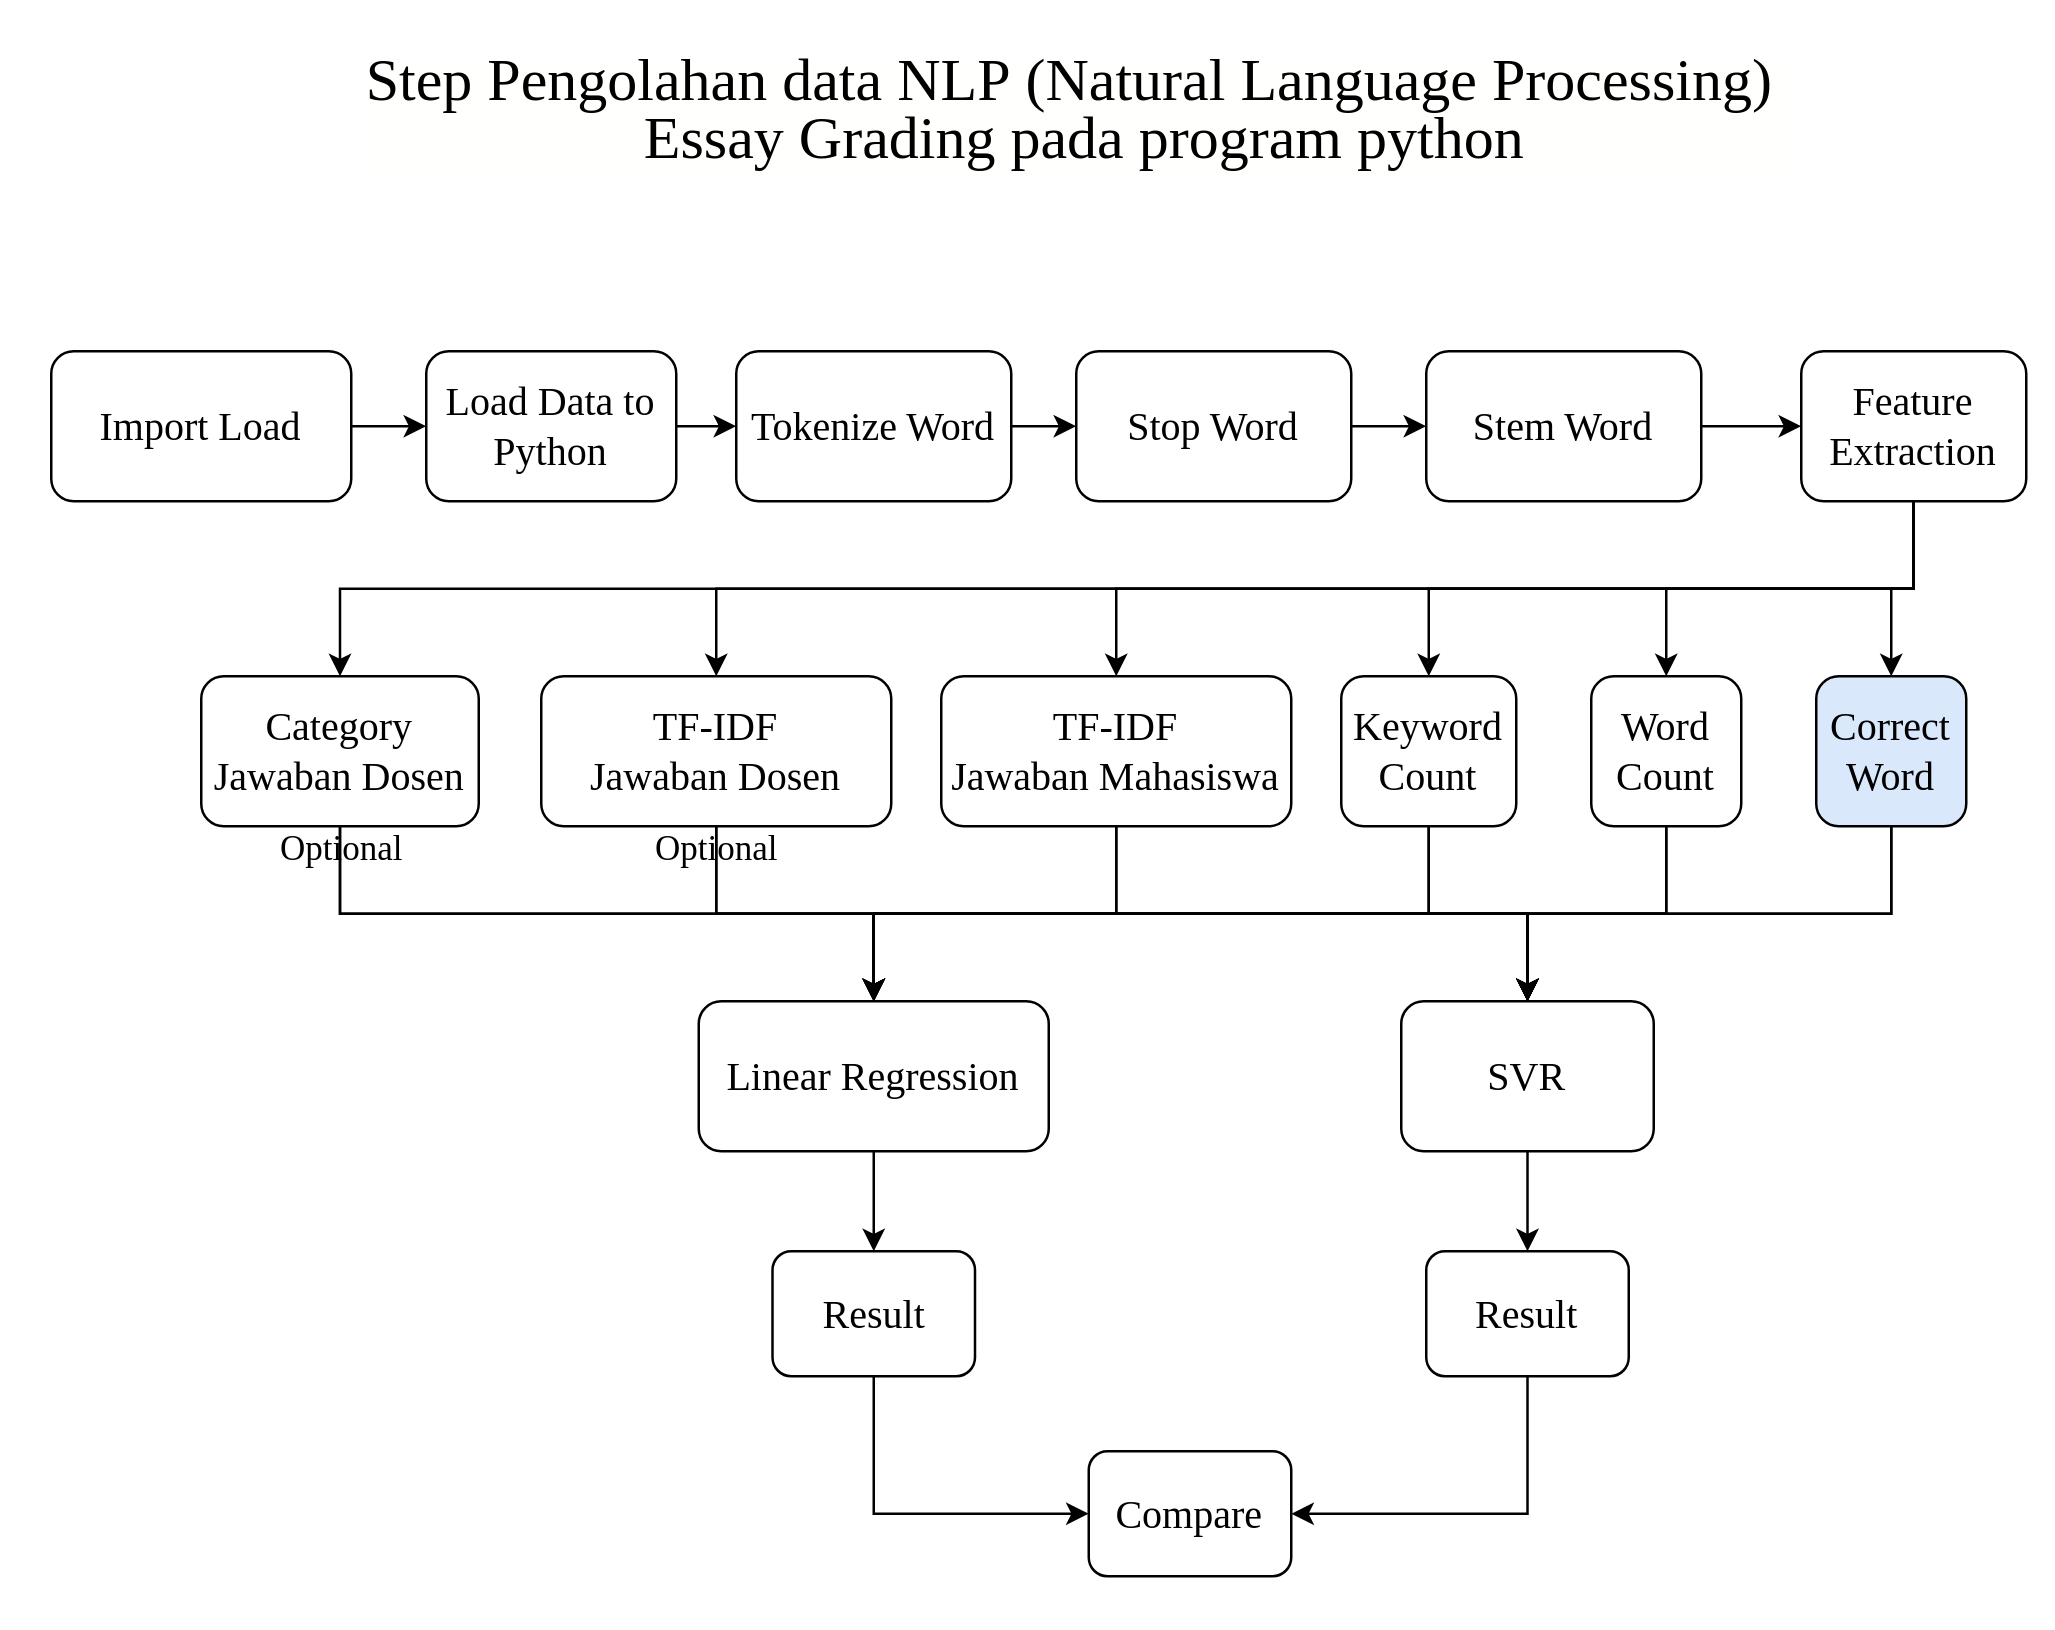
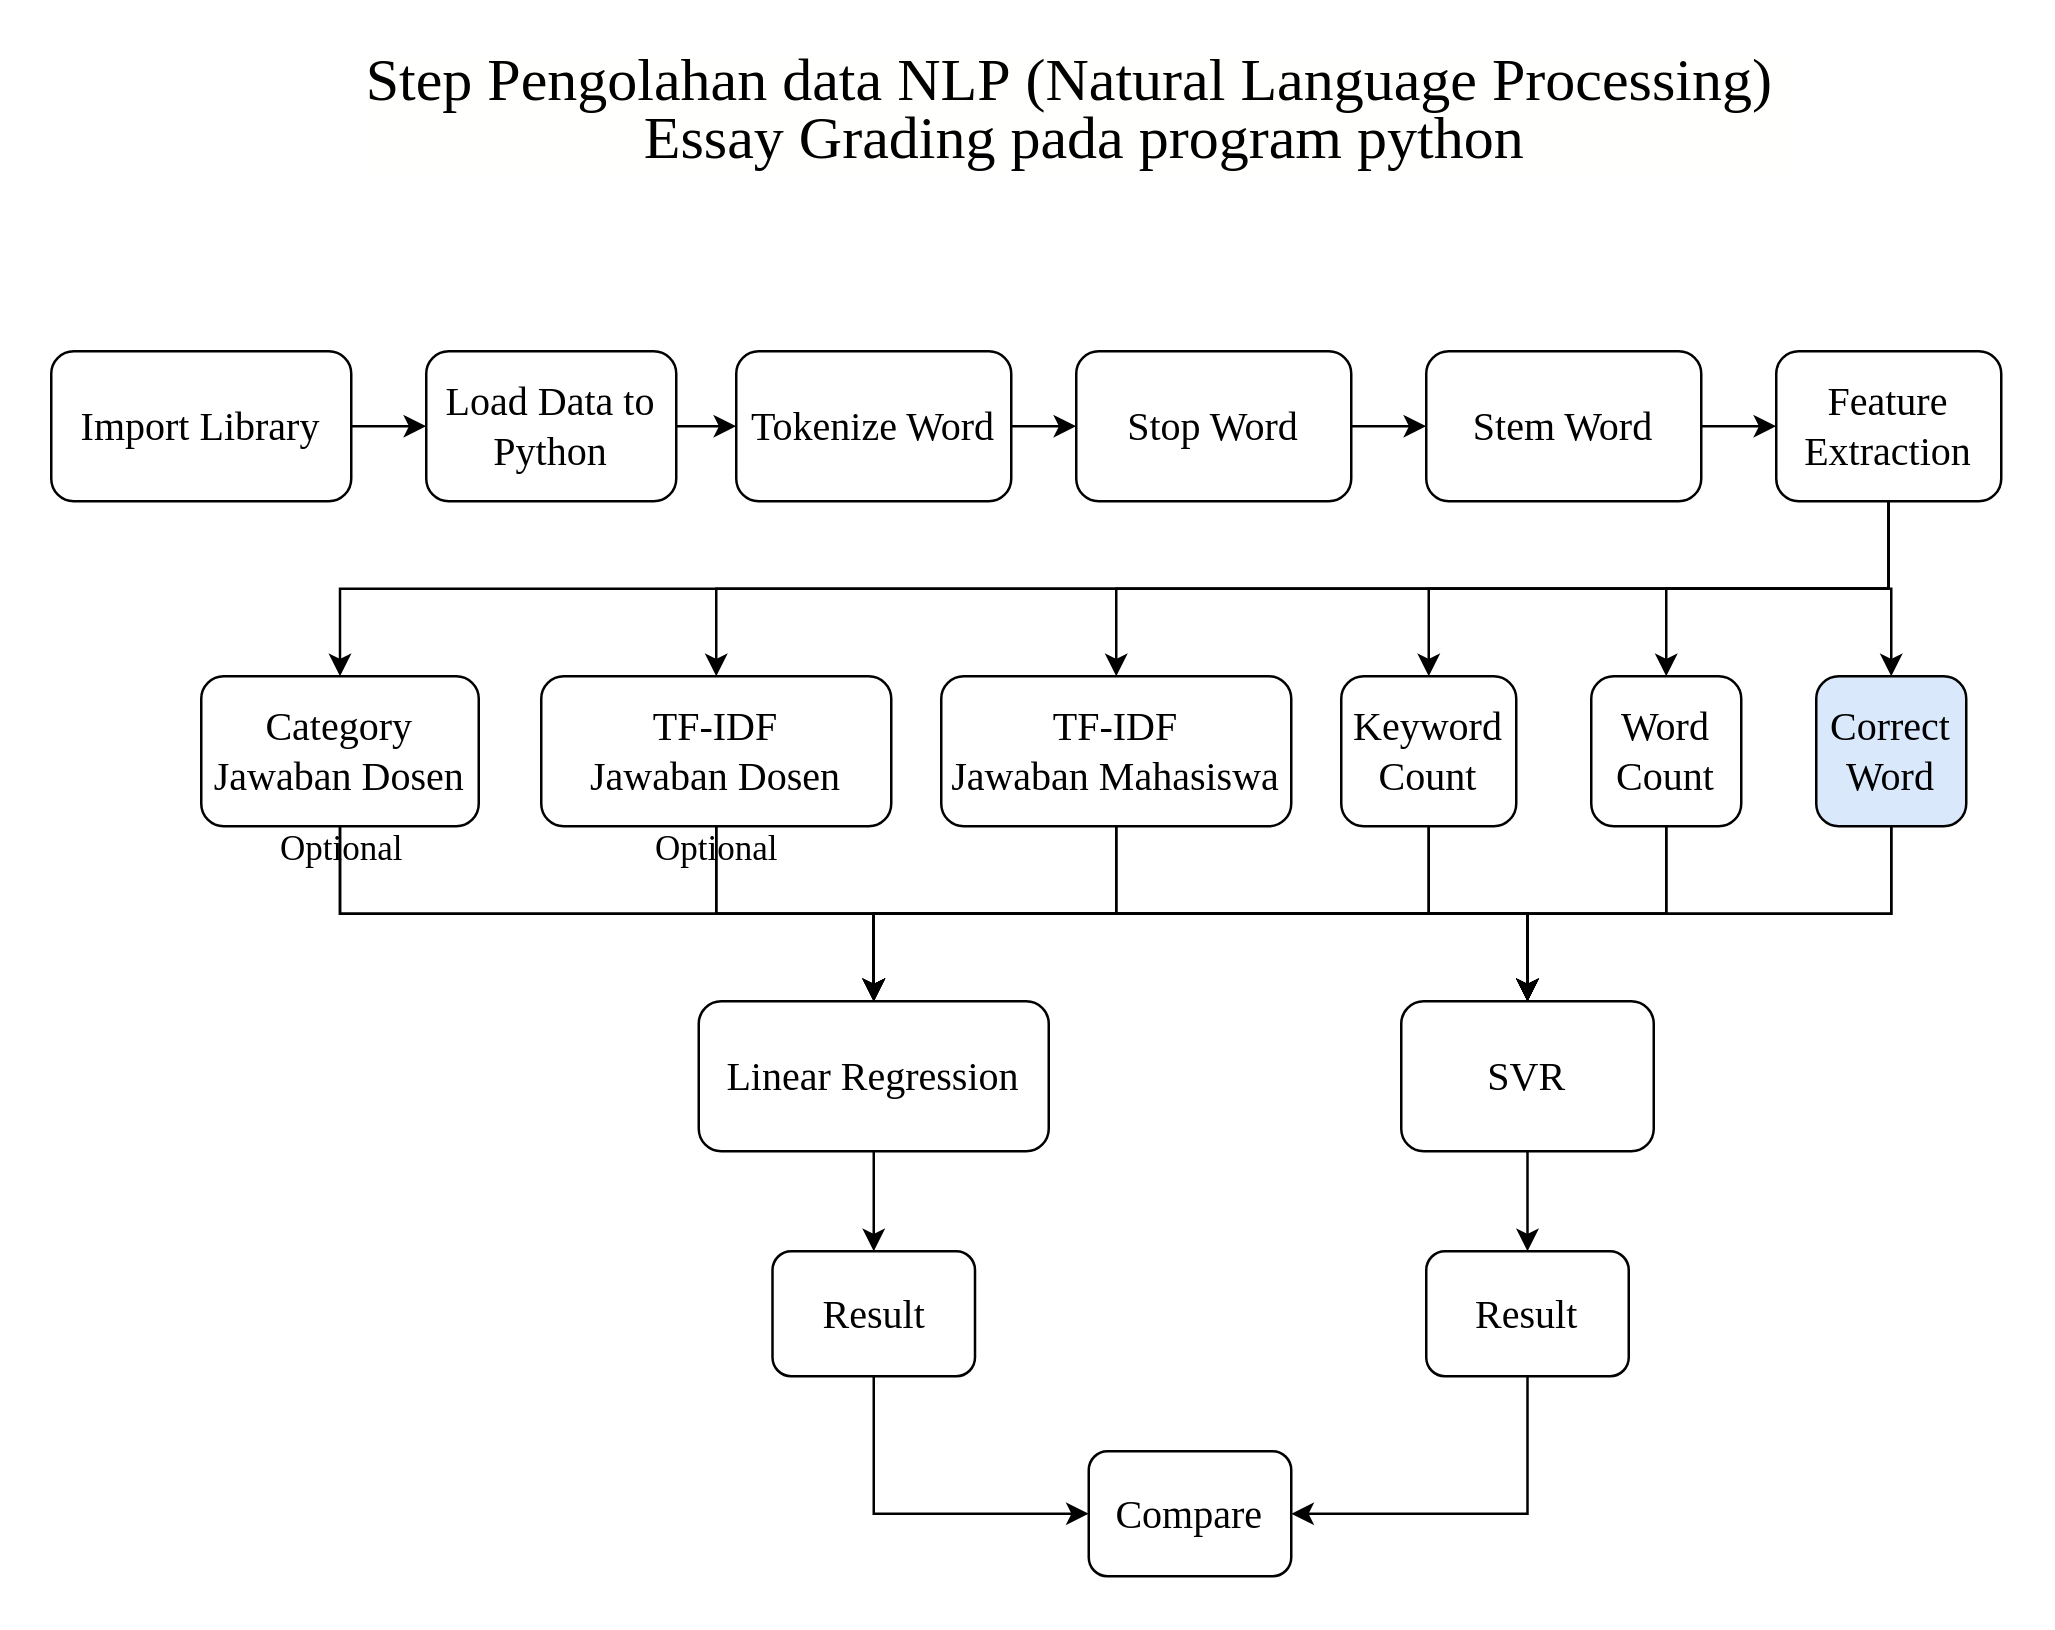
node "Import Load": label "Import Load" -> "Import Library"
node "Feature Extraction": moved (1914, 426) -> (1889, 426)
